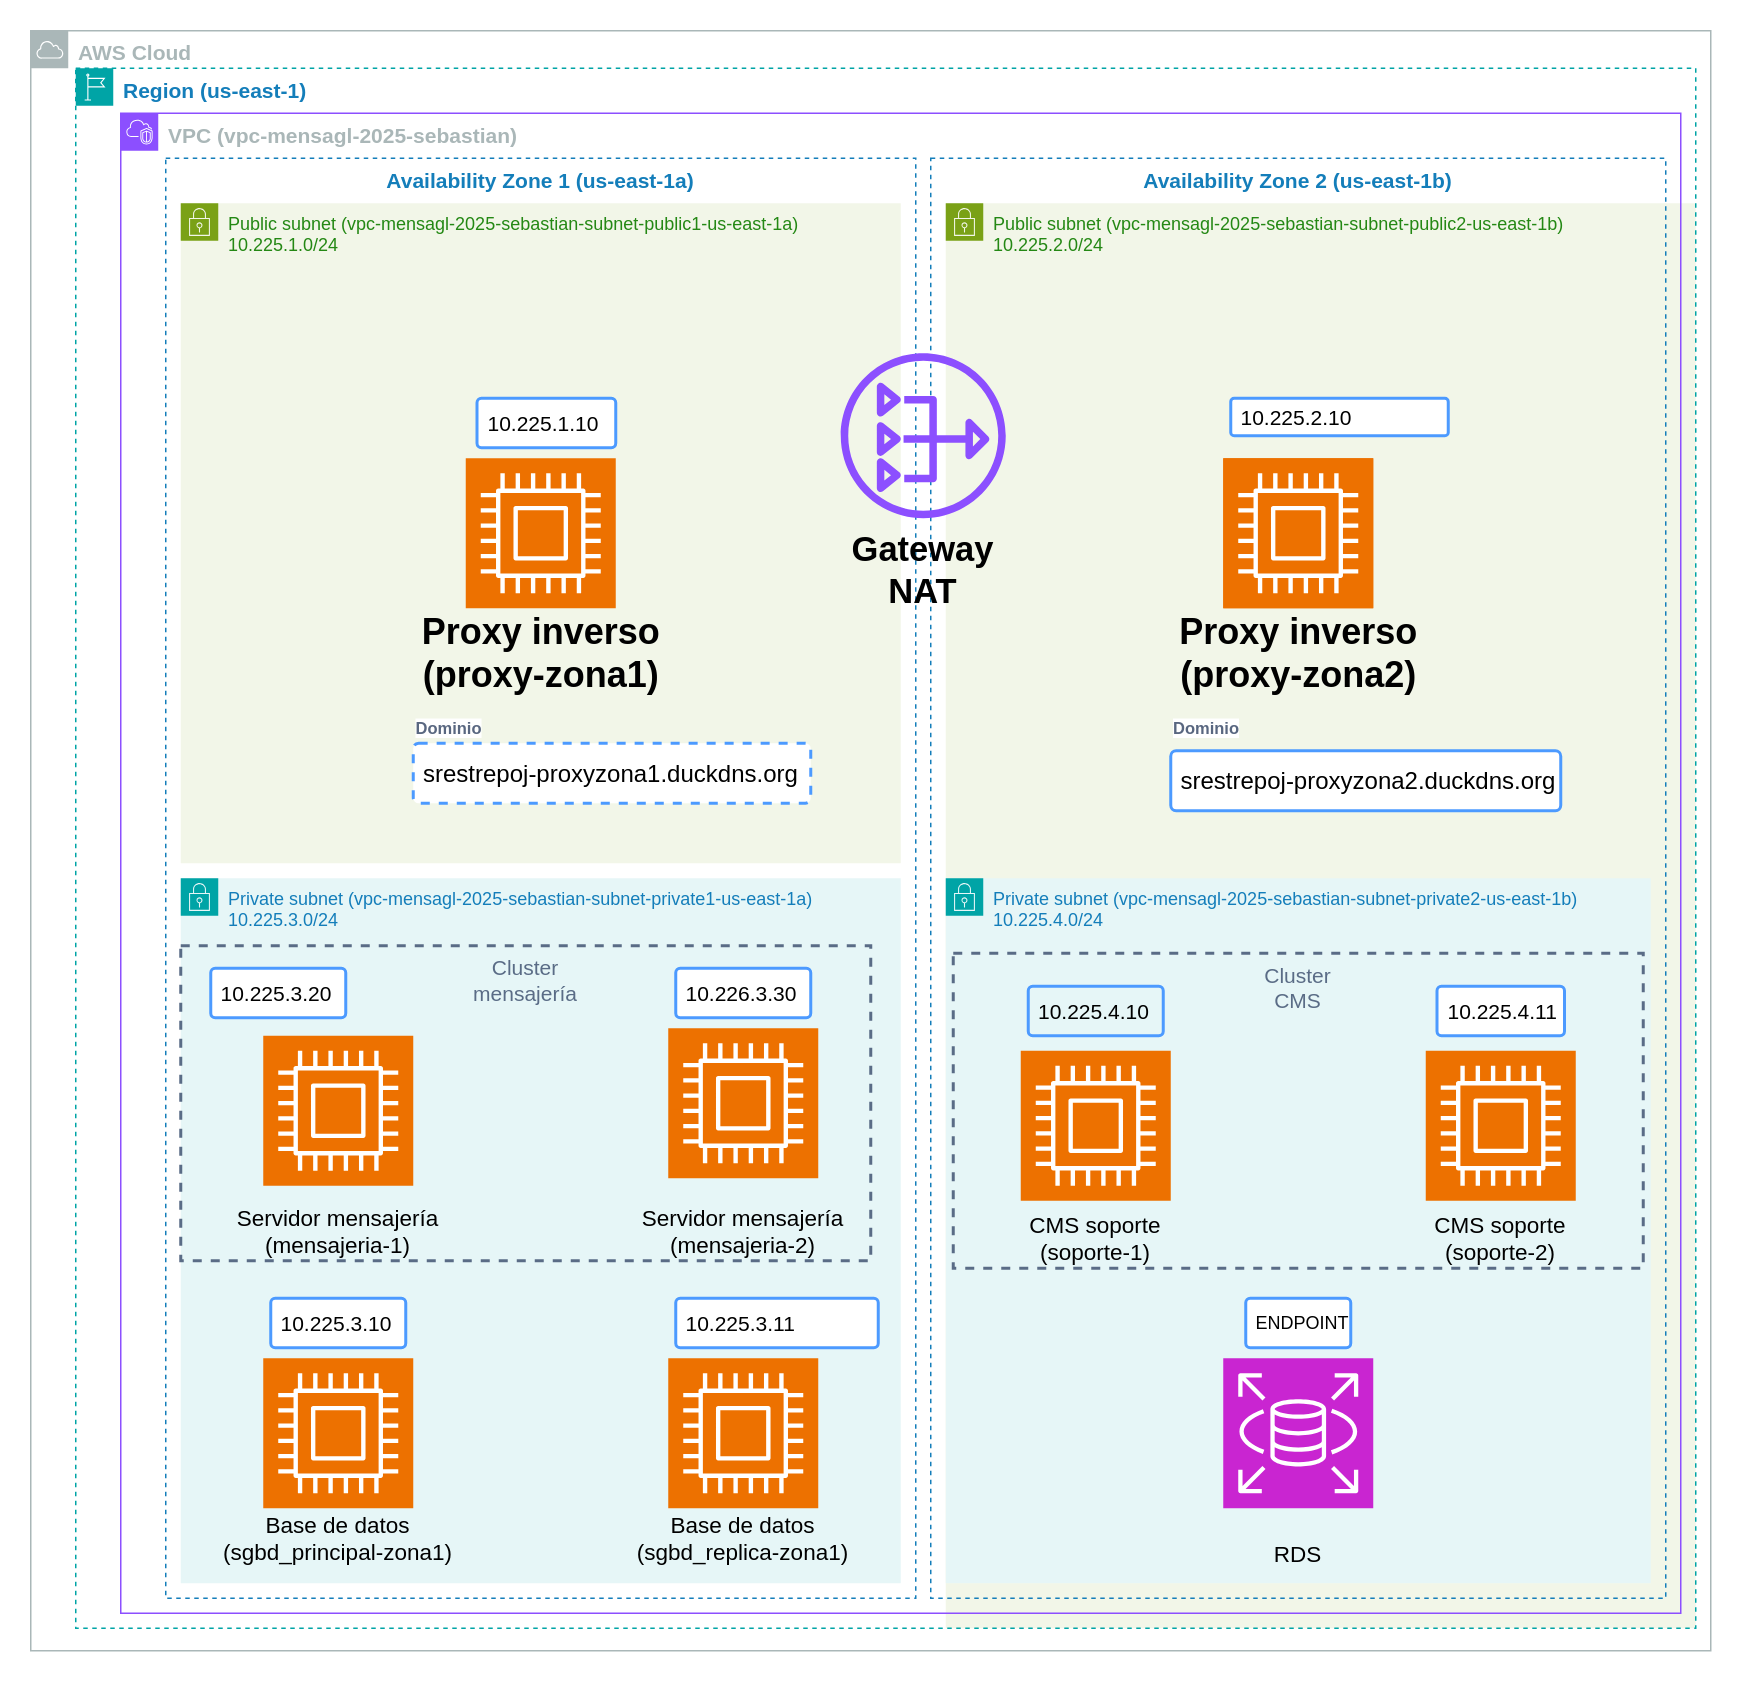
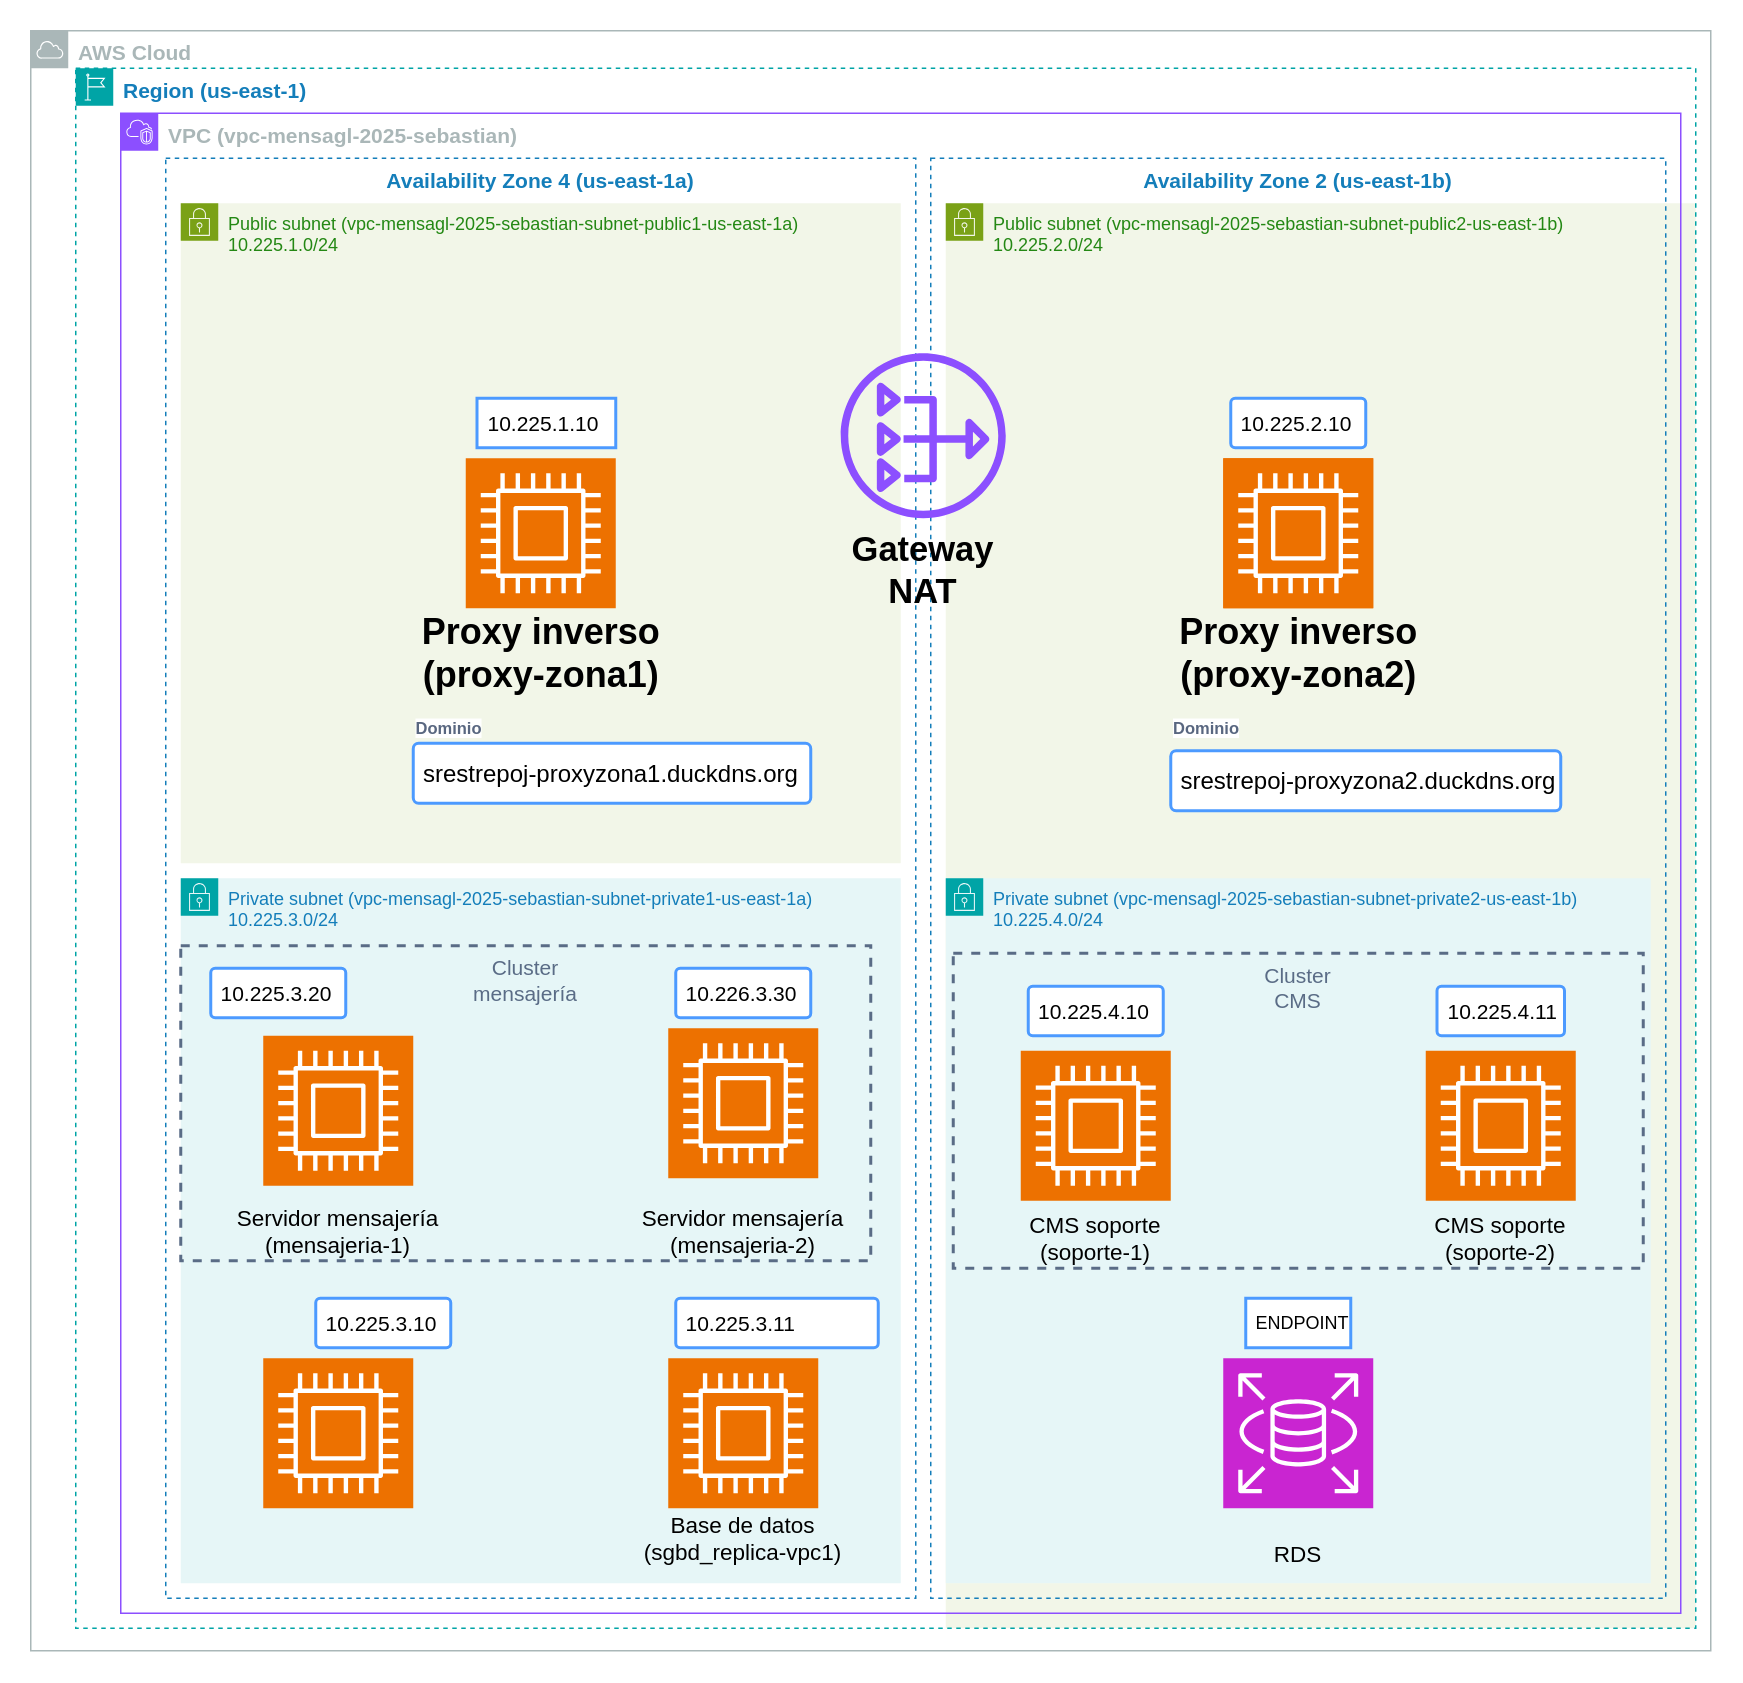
node "Availability Zone 1 (us-east-1a)": label "Availability Zone 1 (us-east-1a)" -> "Availability Zone 4 (us-east-1a)"
node "10.225.2.10": size 218x38 -> 135x50
node "10.225.1.10": shape rounded rectangle -> rectangle
node "srestrepoj-proxyzona1.duckdns.org": style dashed -> solid
node "10.225.4.10": fillcolor #e6f6f7 -> #ffffff
node "10.225.3.10": moved (338, 1323) -> (383, 1323)
node "ENDPOINT": shape rounded rectangle -> rectangle
node "Base de datos (sgbd_principal-zona1)": removed
node "Base de datos (sgbd_replica-zona1)": label "Base de datos (sgbd_replica-zona1)" -> "Base de datos (sgbd_replica-vpc1)"
